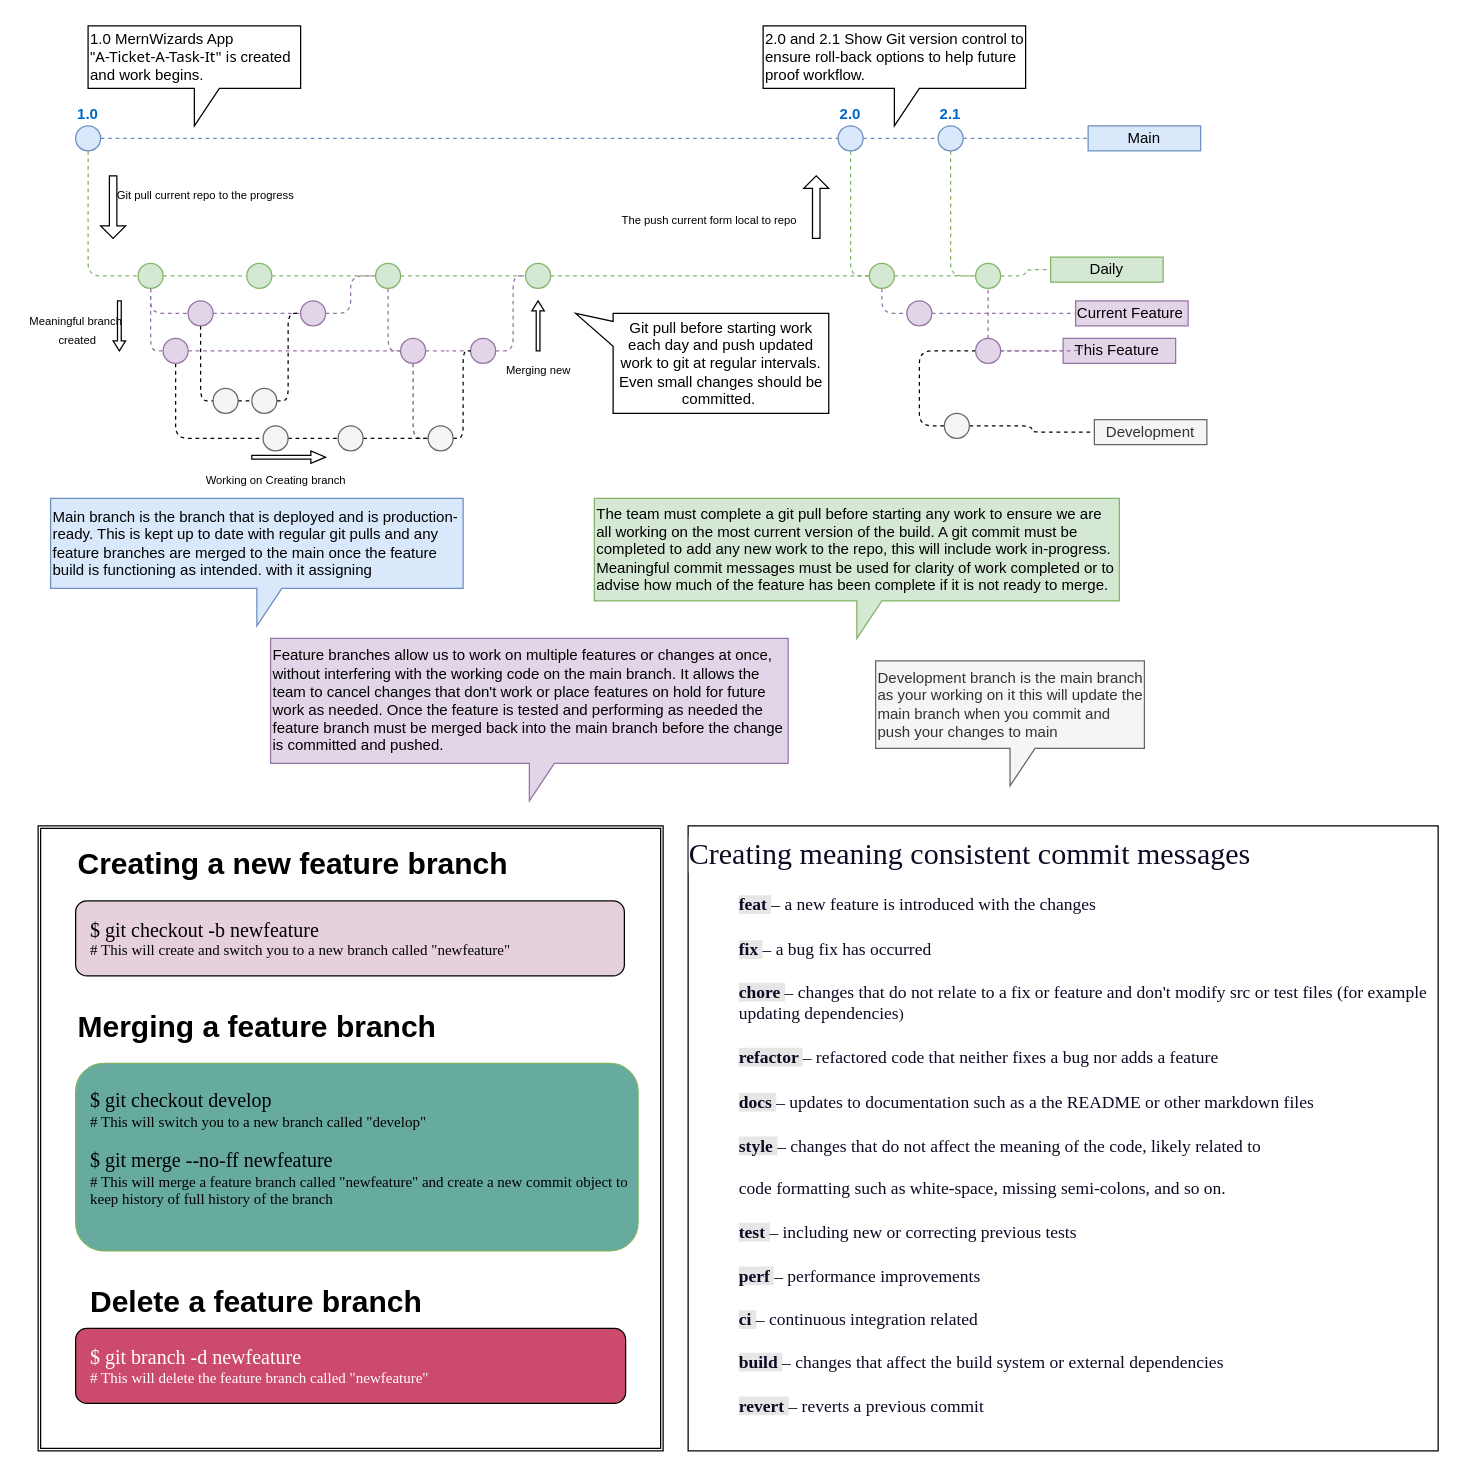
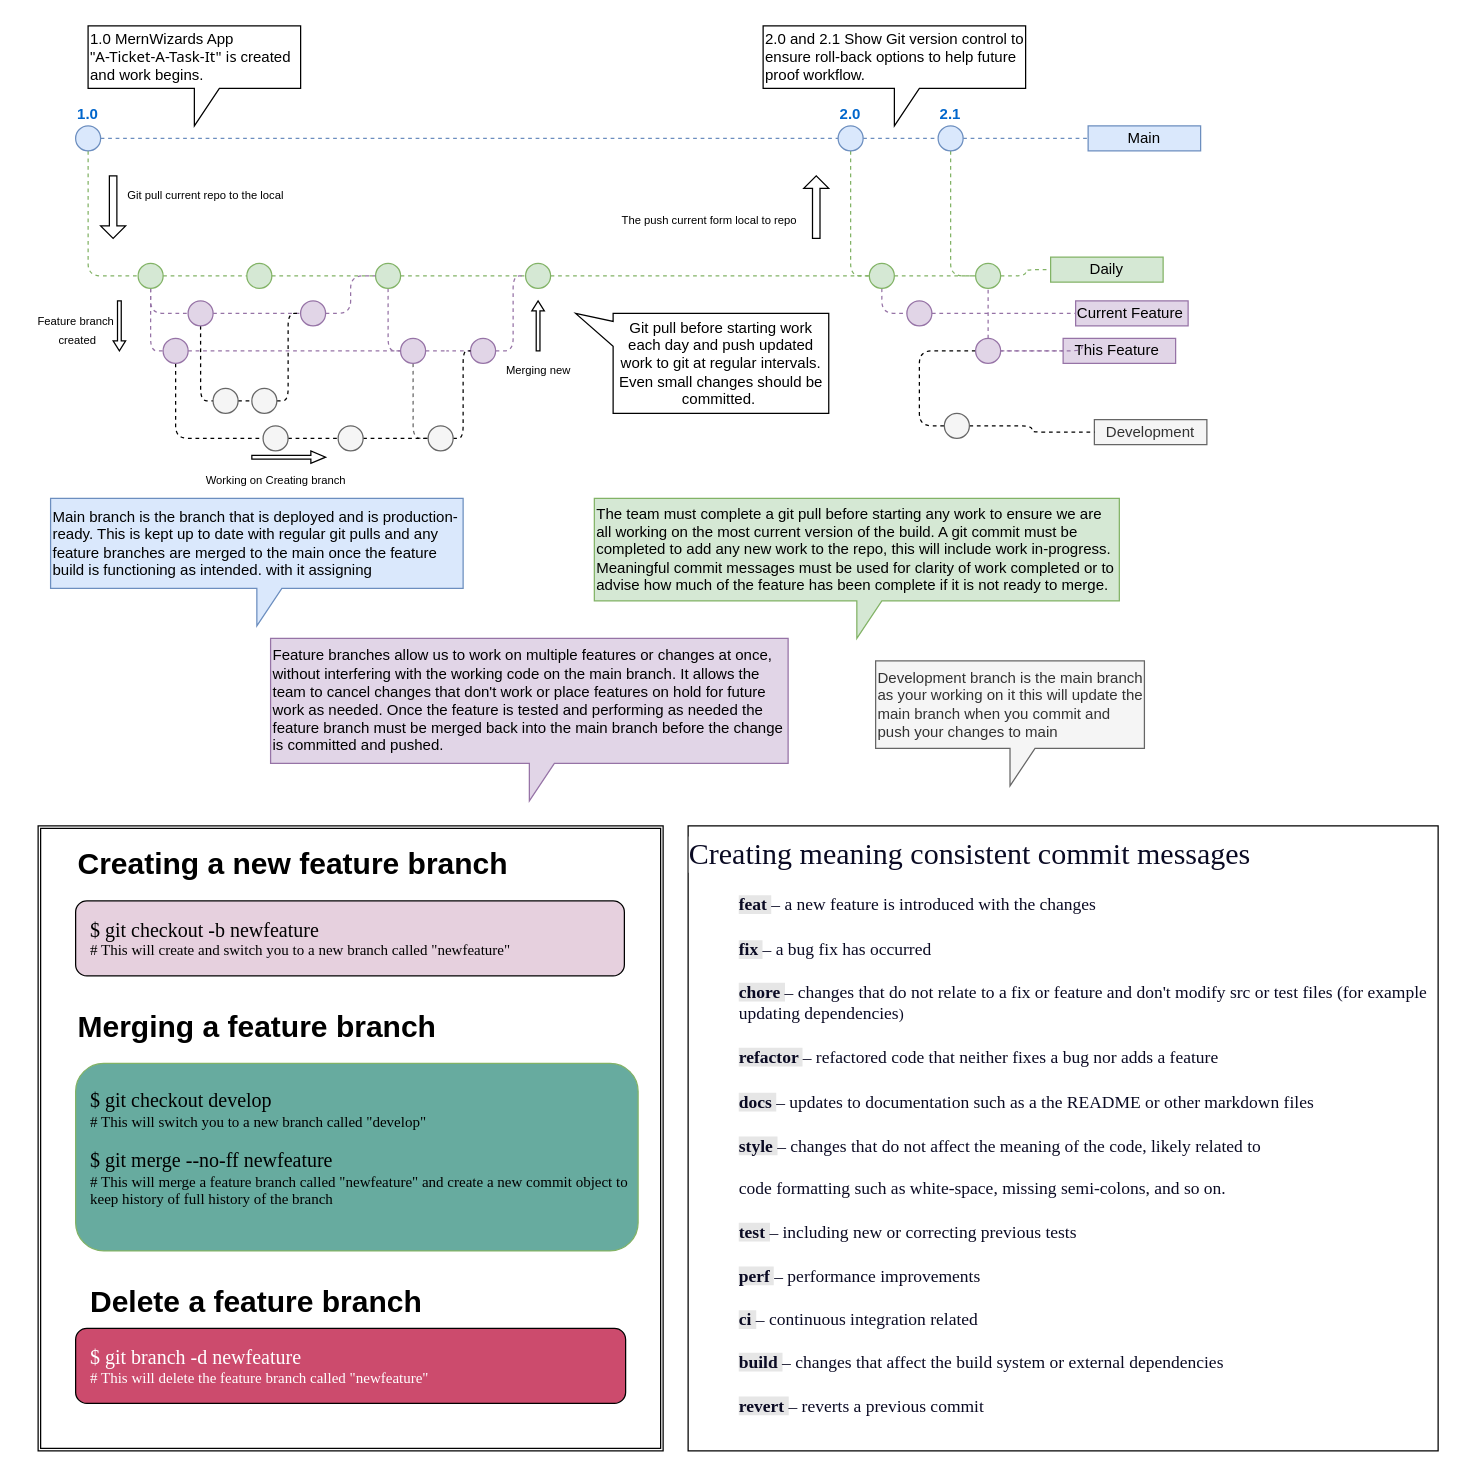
node "Git pull current repo to the progress": label "Git pull current repo to the progress" -> "Git pull current repo to the local"
node "Meaningful branch created": label "Meaningful branch created" -> "Feature branch created"
